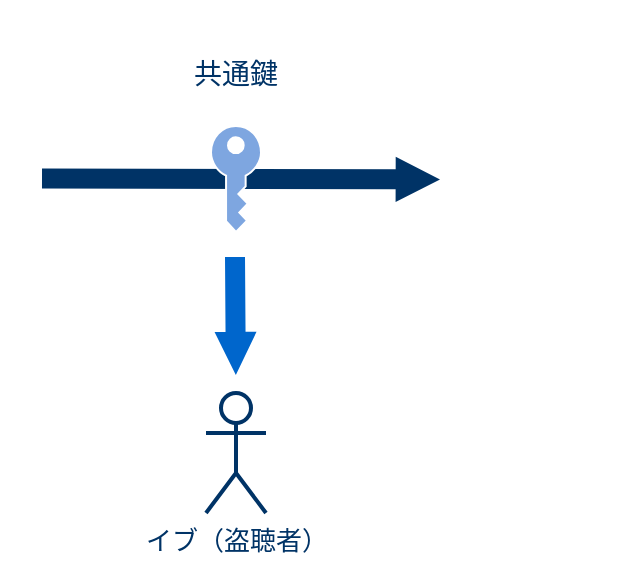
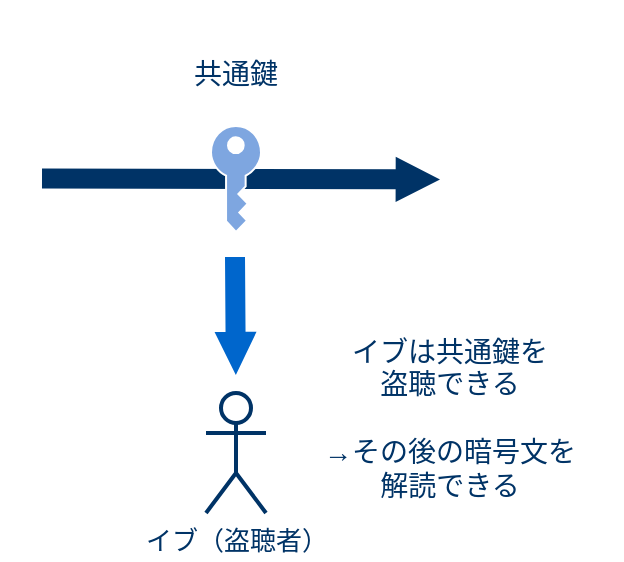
node "イブは共通鍵を 盗聴できる →その後の暗号文を解読できる": added
